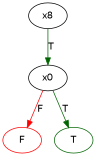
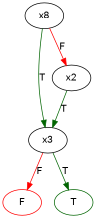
node "x0": label "x0" -> "x3"
node "x2": added
